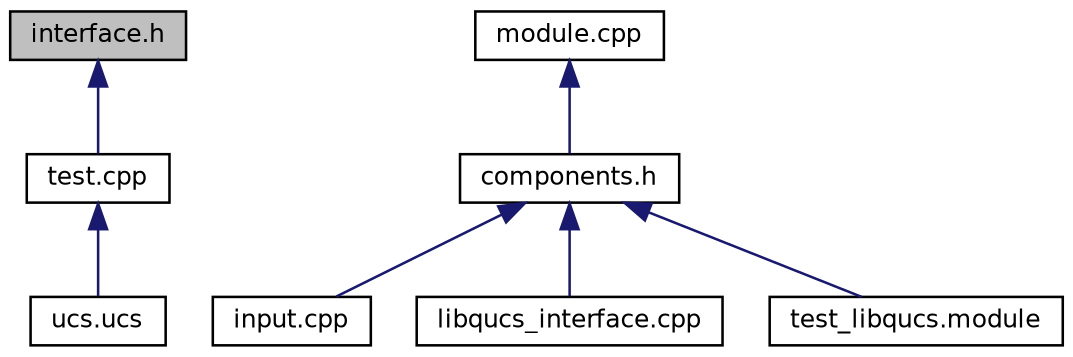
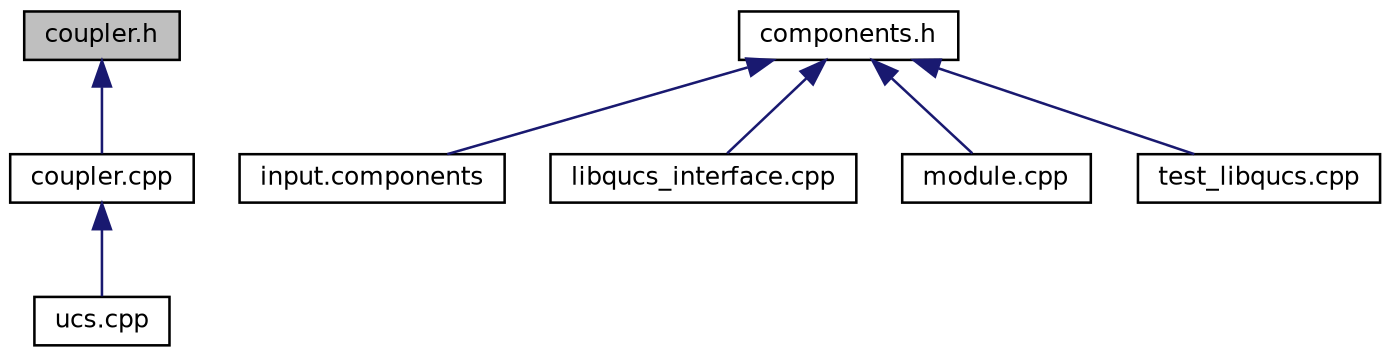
node "interface.h": label "interface.h" -> "coupler.h"
edge "components.h" -> "module.cpp": reversed
node "test.cpp": label "test.cpp" -> "coupler.cpp"
node "ucs.ucs": label "ucs.ucs" -> "ucs.cpp"
node "input.cpp": label "input.cpp" -> "input.components"
node "test_libqucs.module": label "test_libqucs.module" -> "test_libqucs.cpp"
